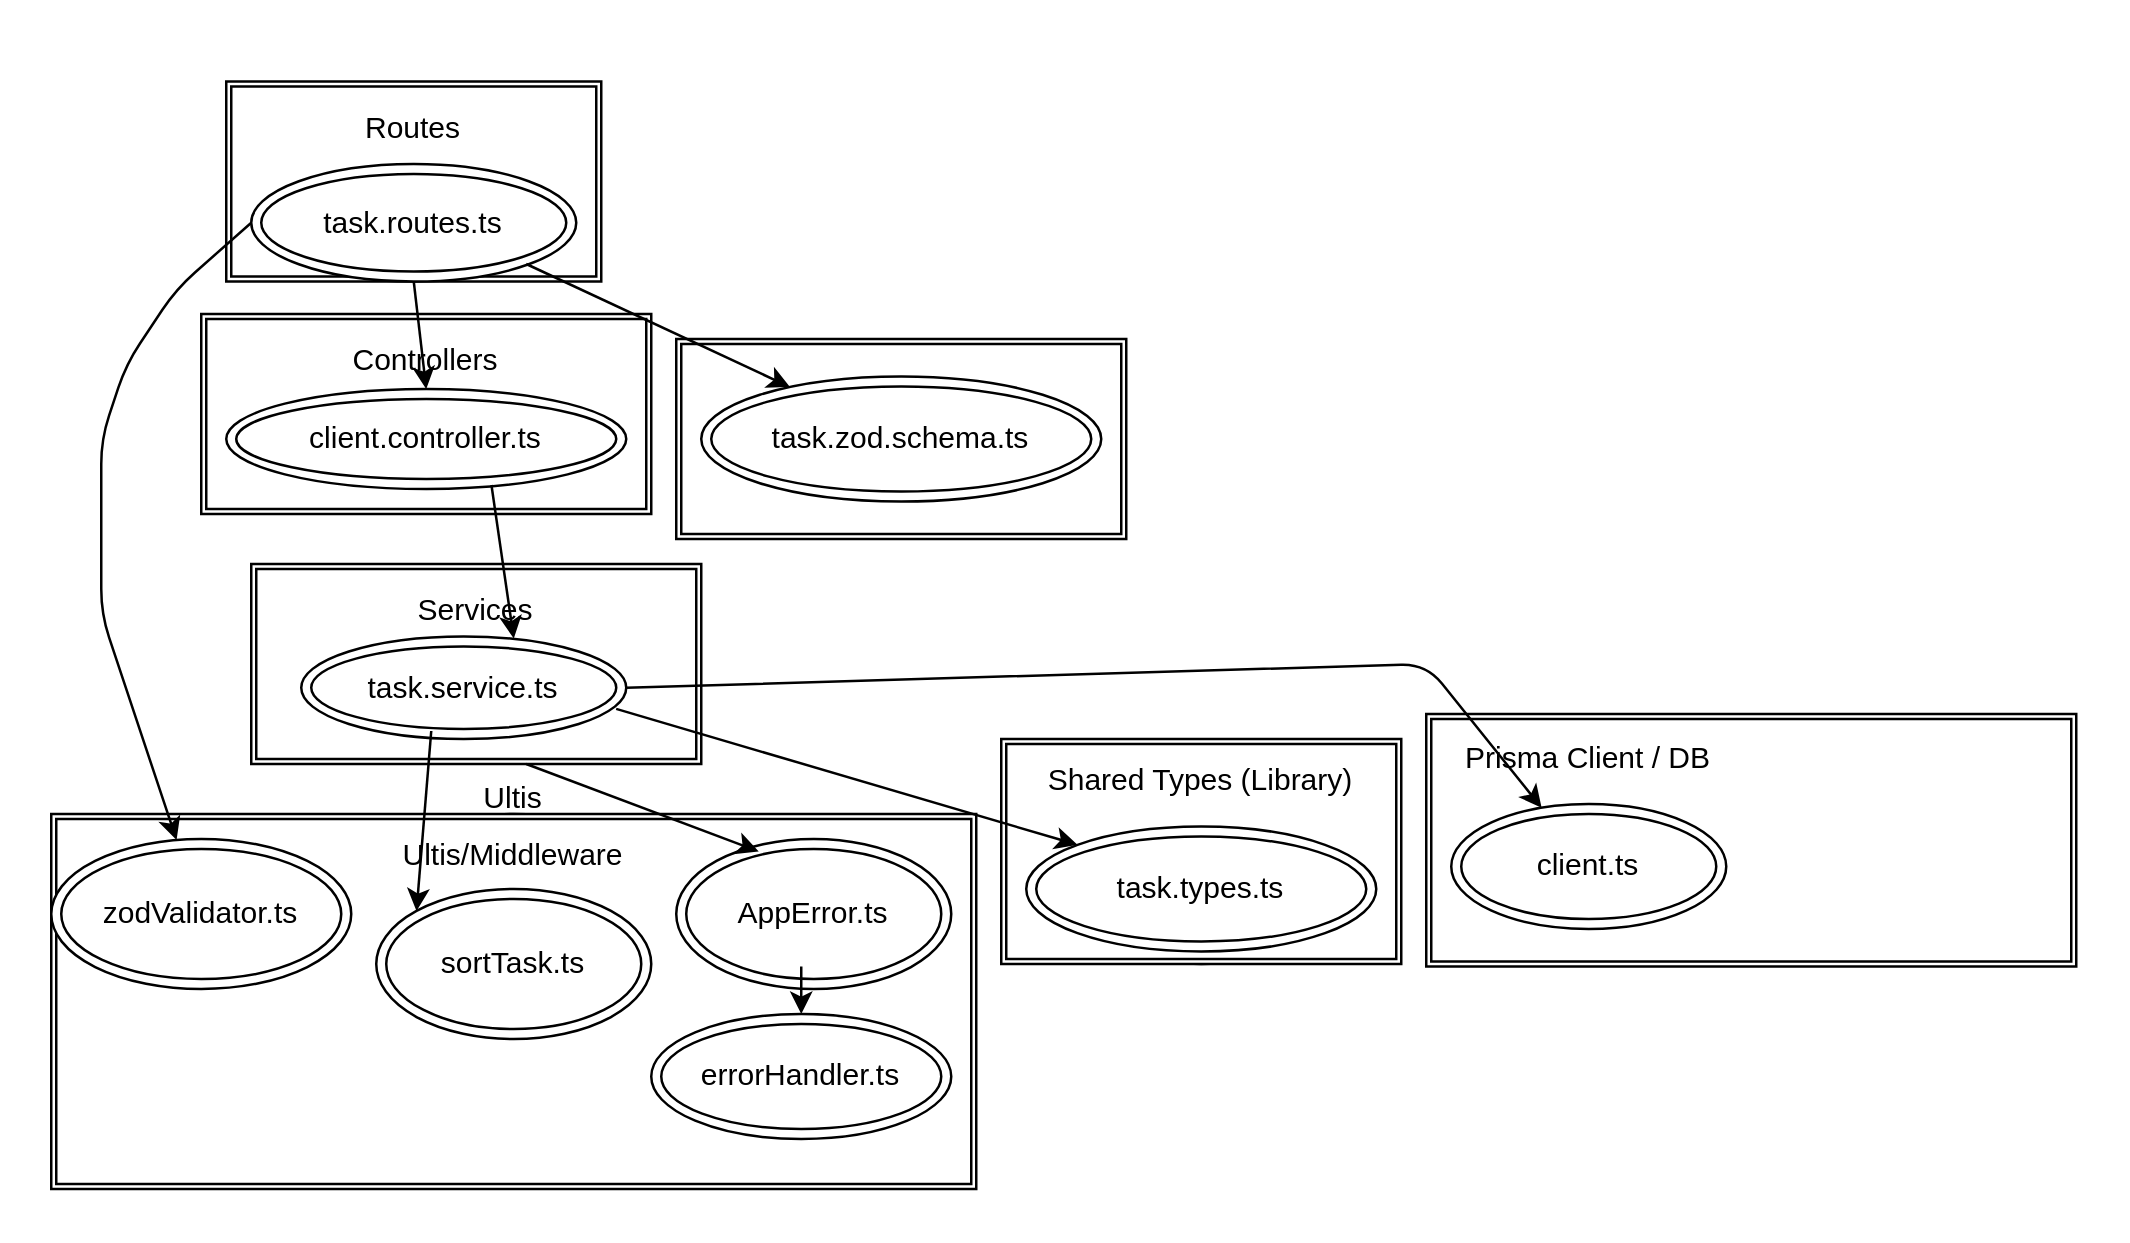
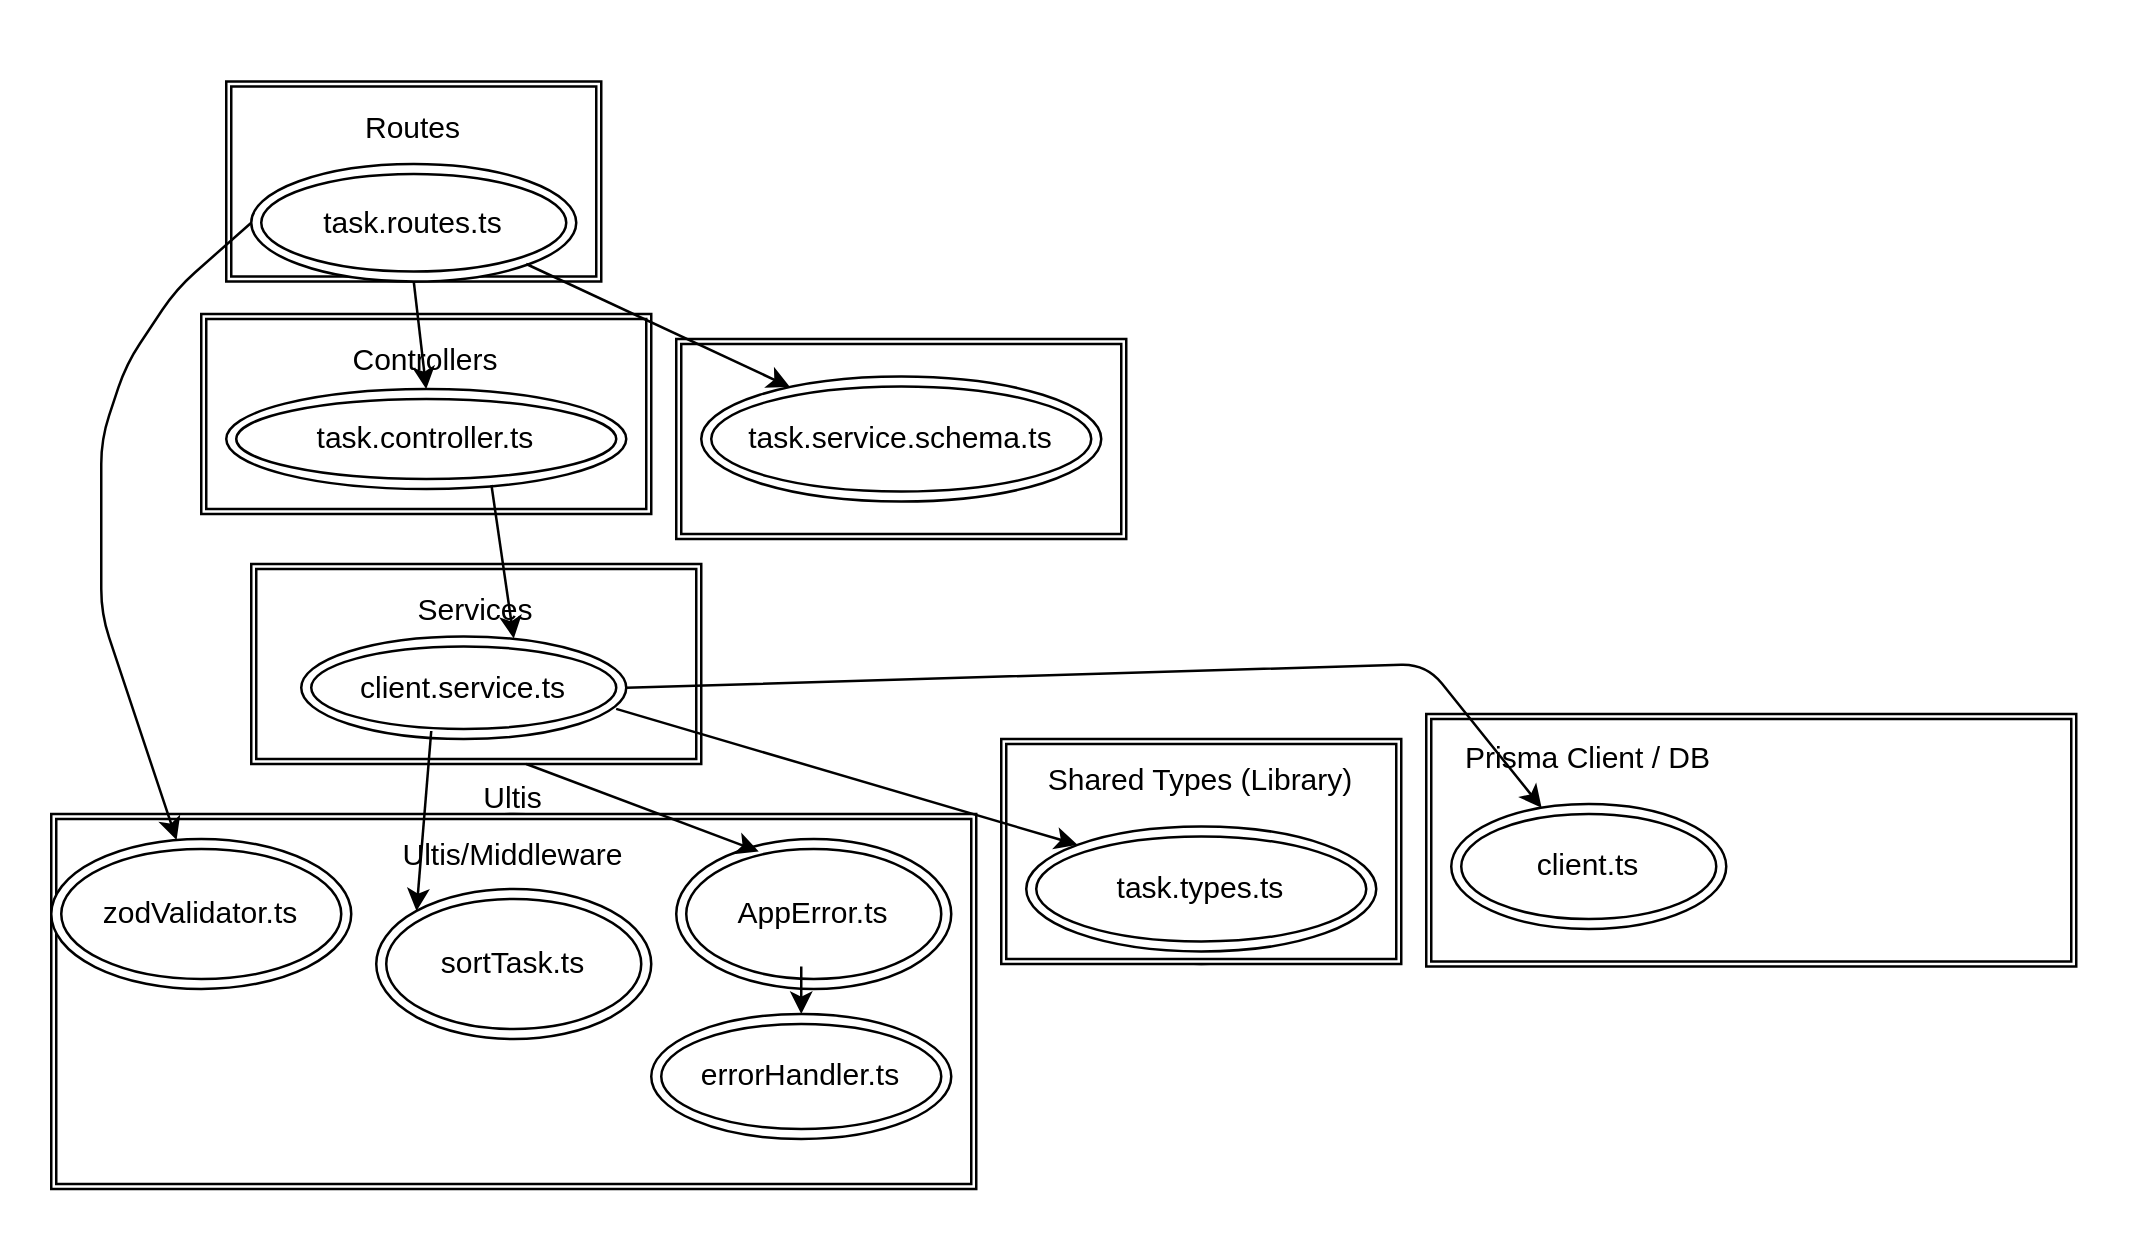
node "client.controller.ts": label "client.controller.ts" -> "task.controller.ts"
node "task.zod.schema.ts": label "task.zod.schema.ts" -> "task.service.schema.ts"
node "task.service.ts": label "task.service.ts" -> "client.service.ts"
